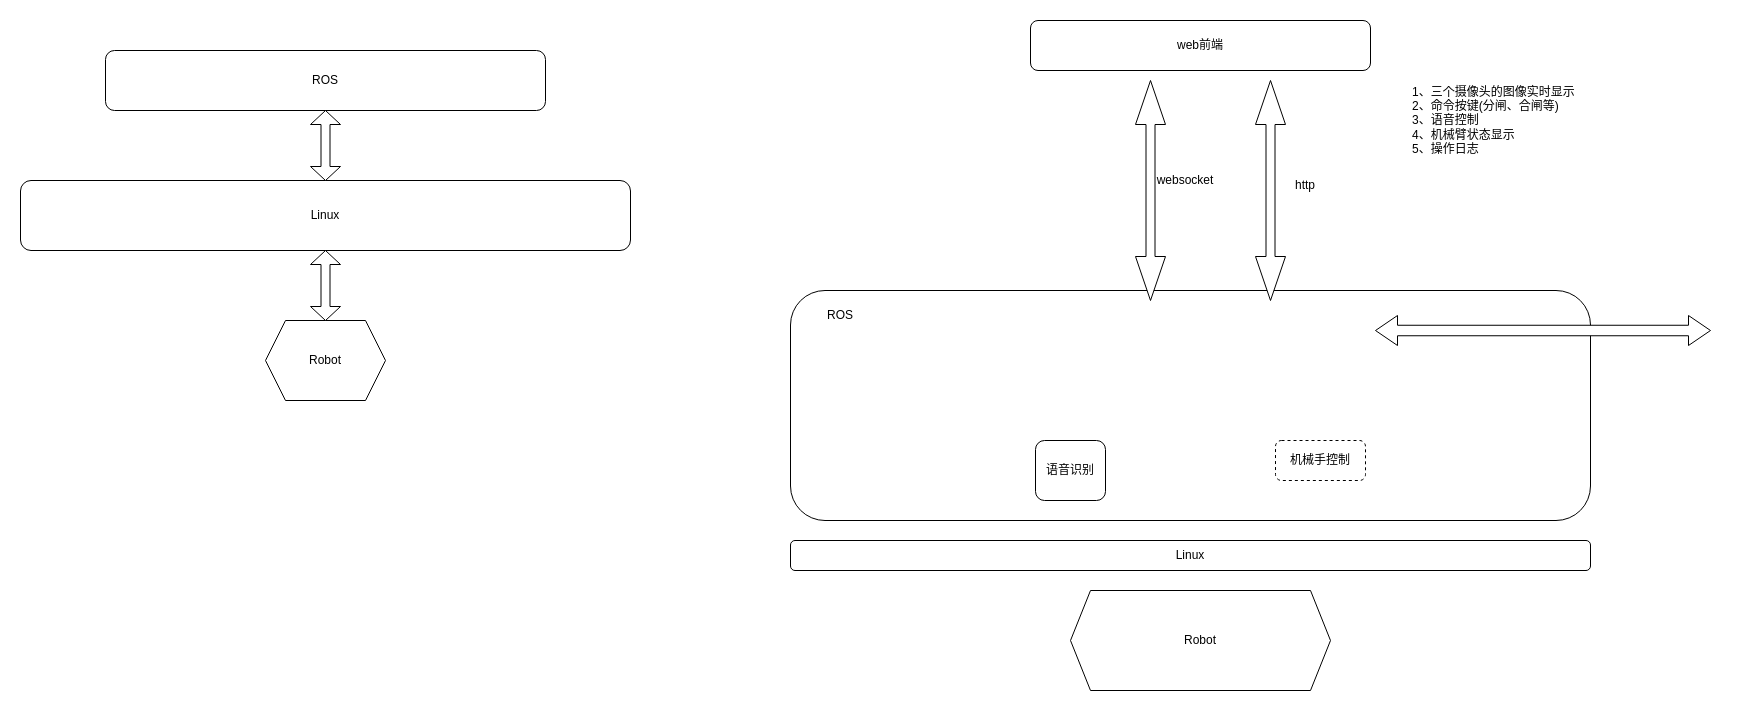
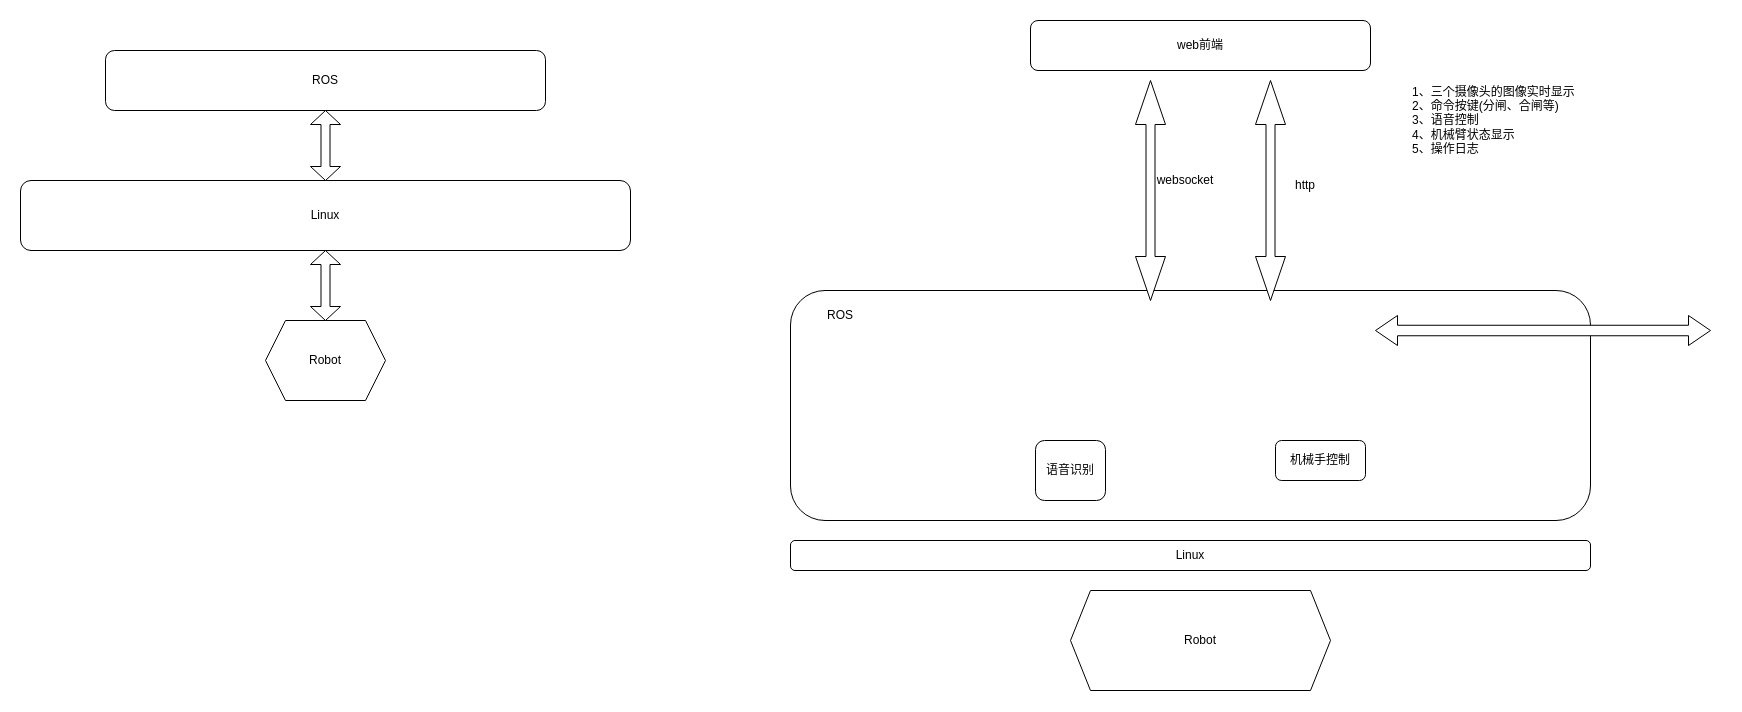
node "机械手控制": style dashed -> solid
